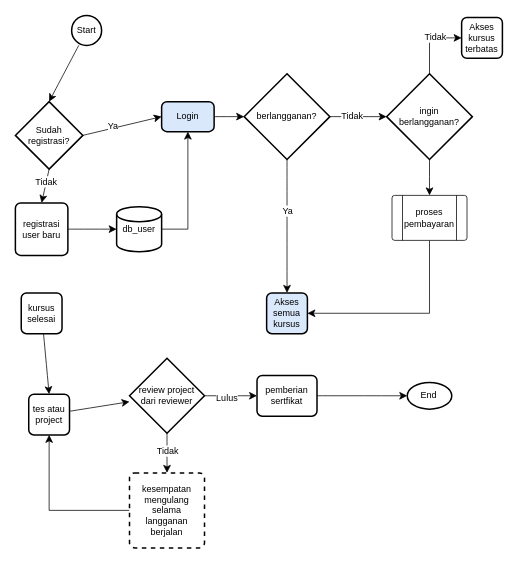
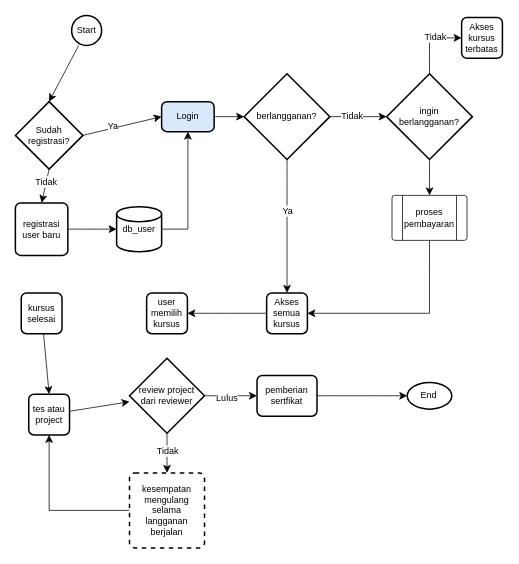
node "user memilih kursus": added
edge "Akses semua kursus" -> "user memilih kursus": added
node "Akses semua kursus": fillcolor #dae8fc -> #ffffff
